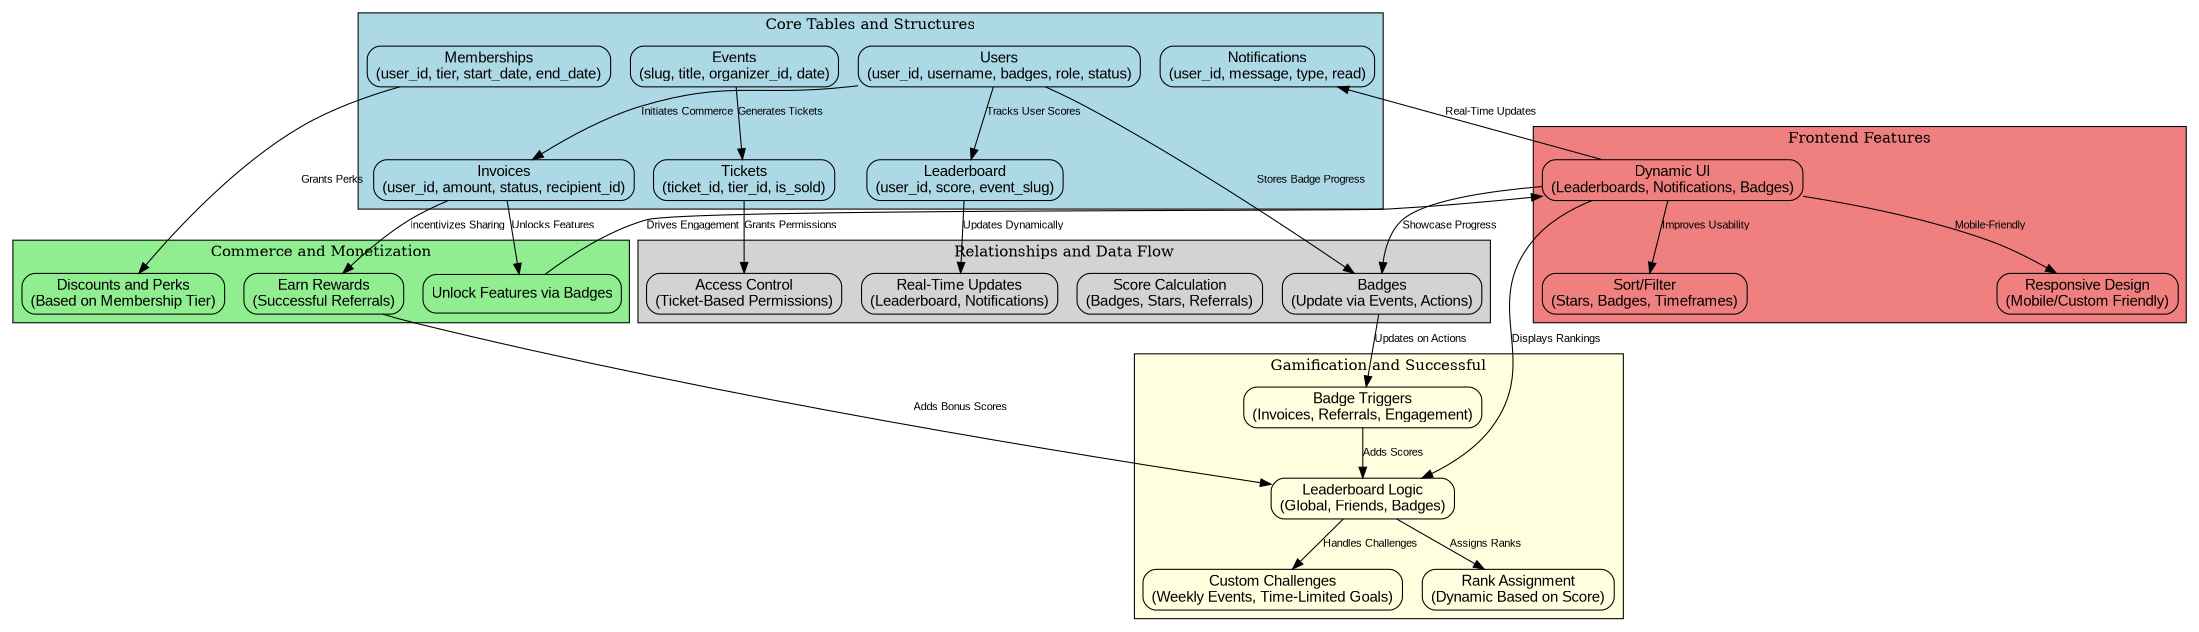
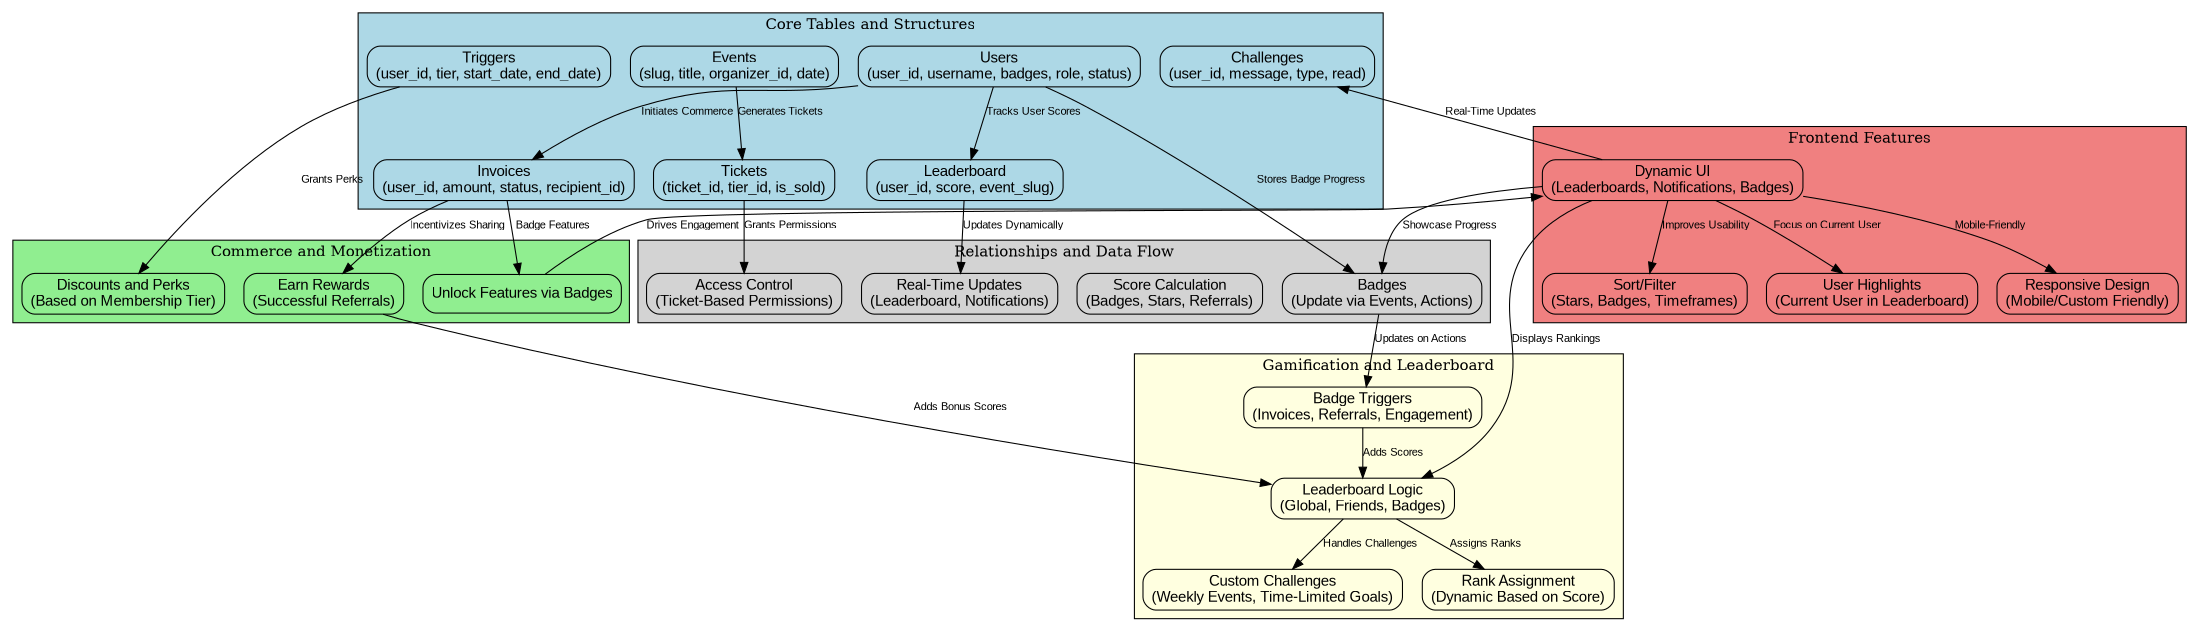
node "Memberships (user_id, tier, start_date, end_date)": label "Memberships (user_id, tier, start_date, end_date)" -> "Triggers (user_id, tier, start_date, end_date)"
node "Notifications (user_id, message, type, read)": label "Notifications (user_id, message, type, read)" -> "Challenges (user_id, message, type, read)"
edge "Invoices (user_id, amount, status, recipient_id)" -> "Unlock Features via Badges": label "Unlocks Features" -> "Badge Features"
node "User Highlights (Current User in Leaderboard)": added
cluster "Gamification and Successful": label "Gamification and Successful" -> "Gamification and Leaderboard"
